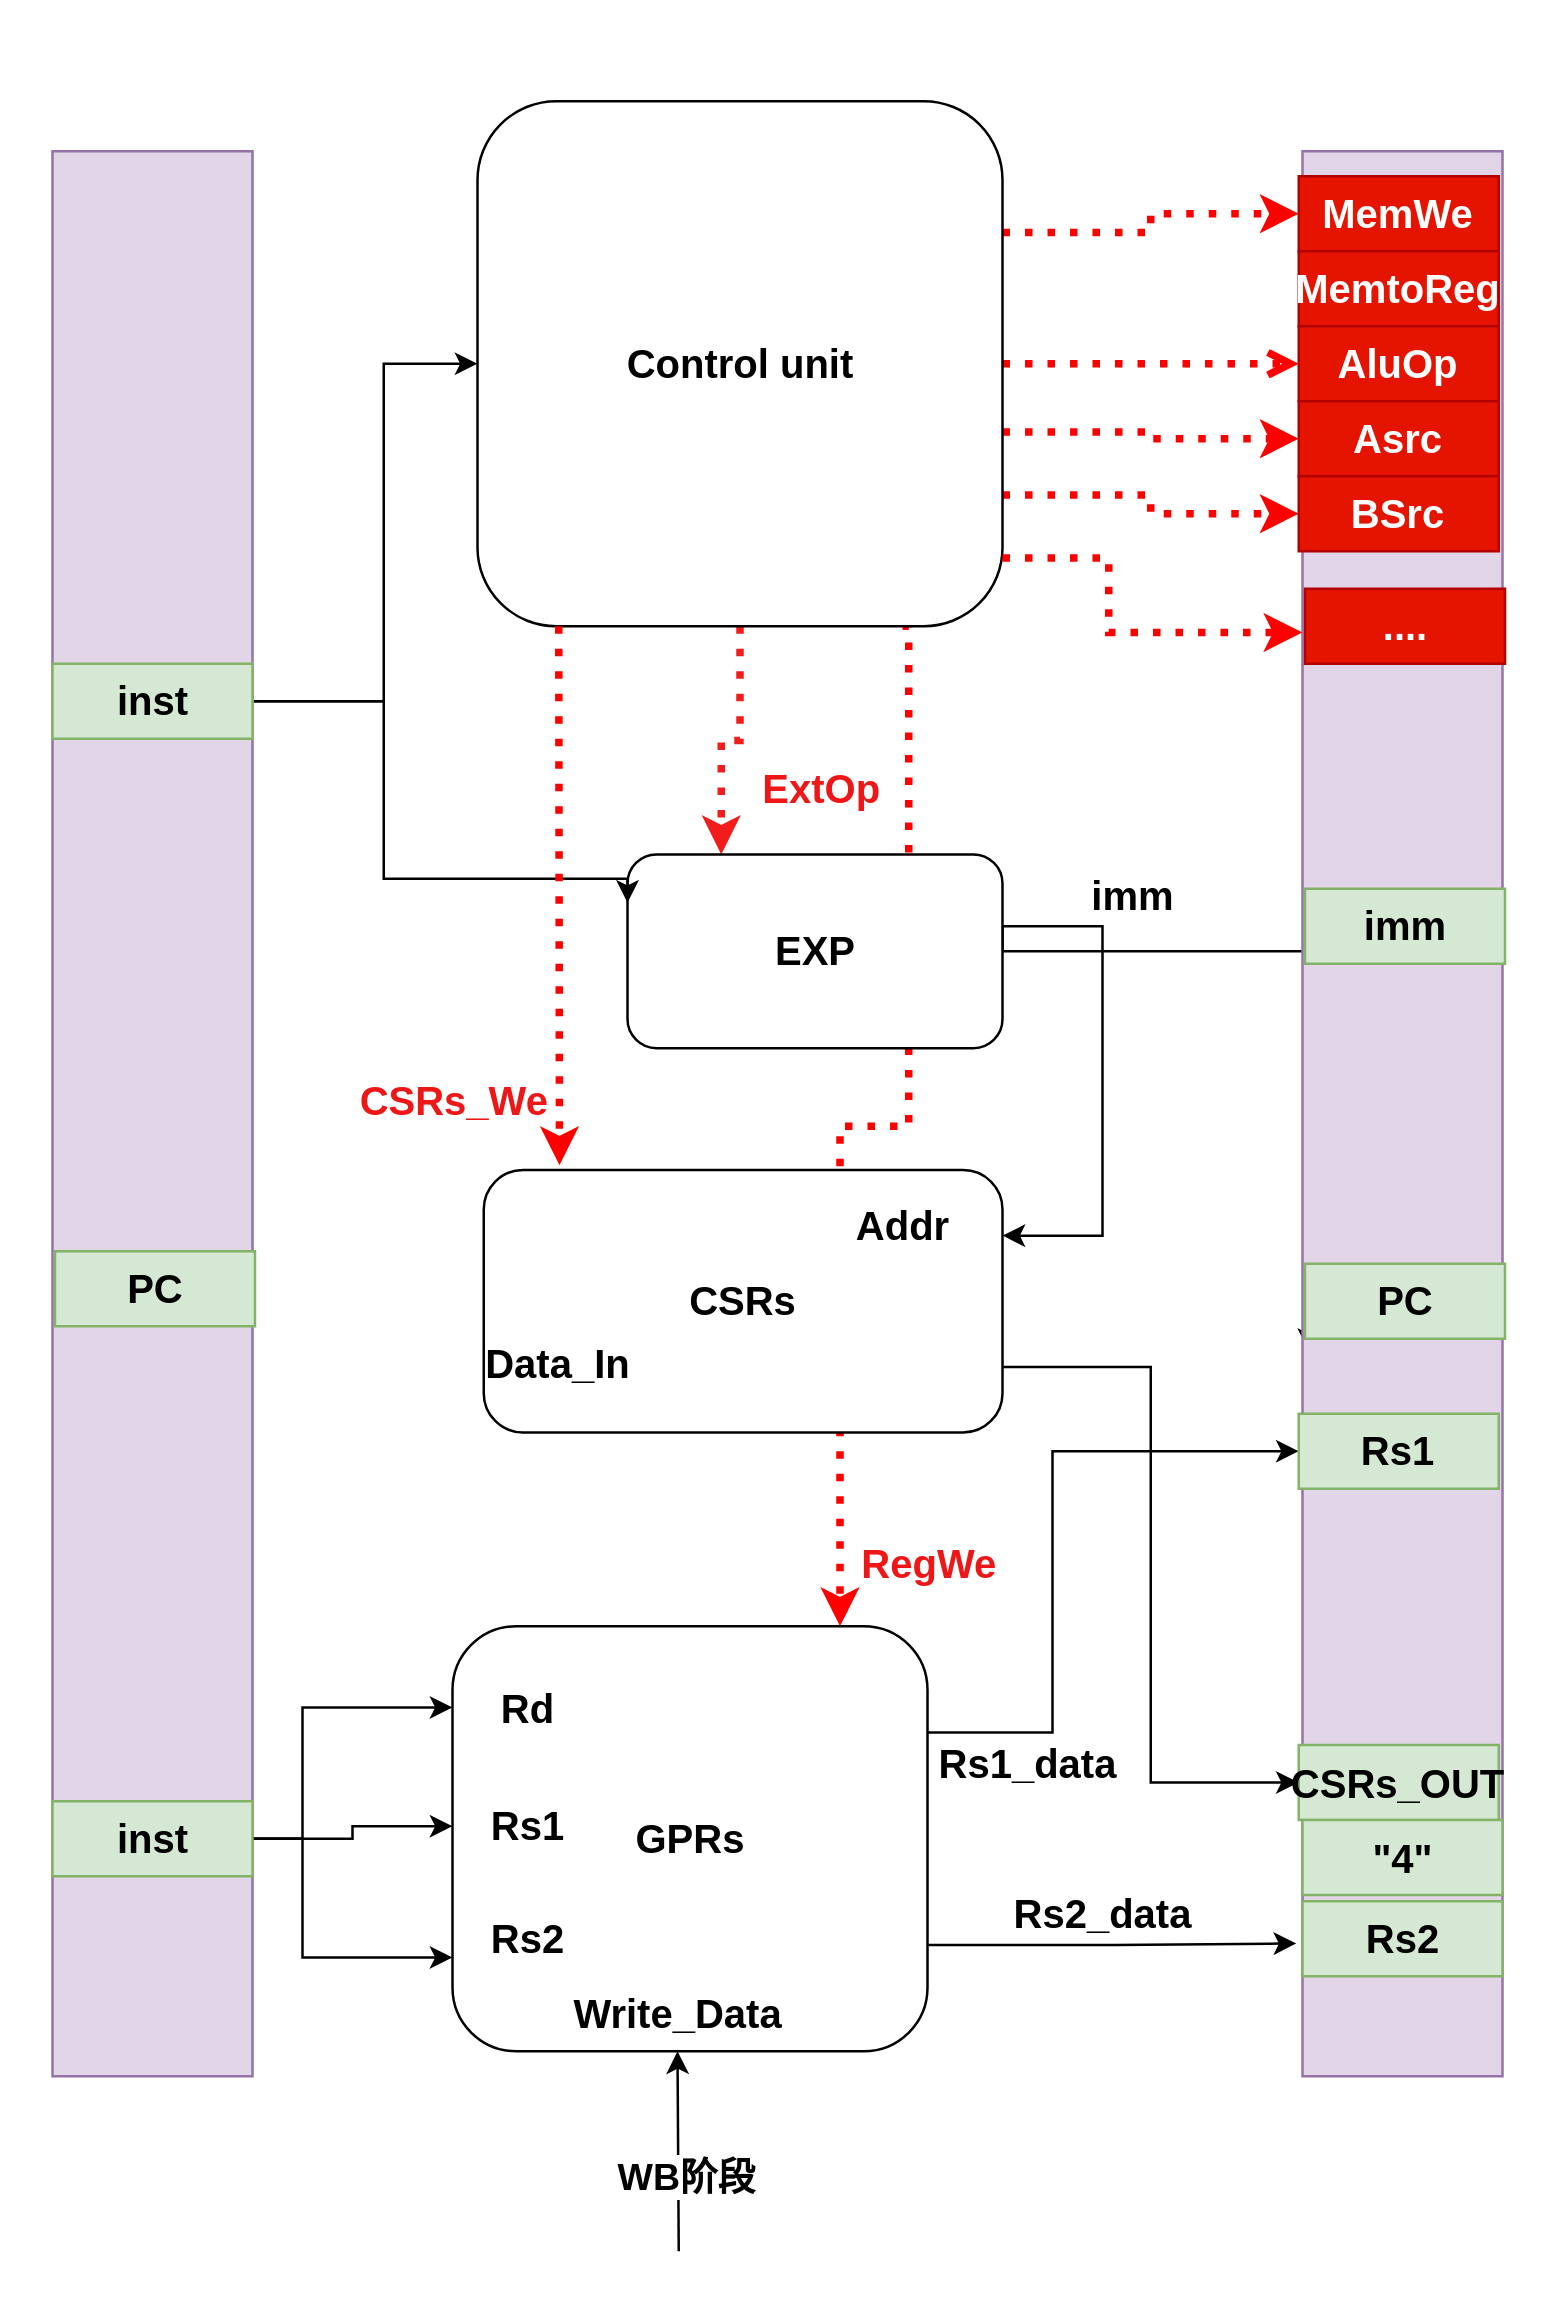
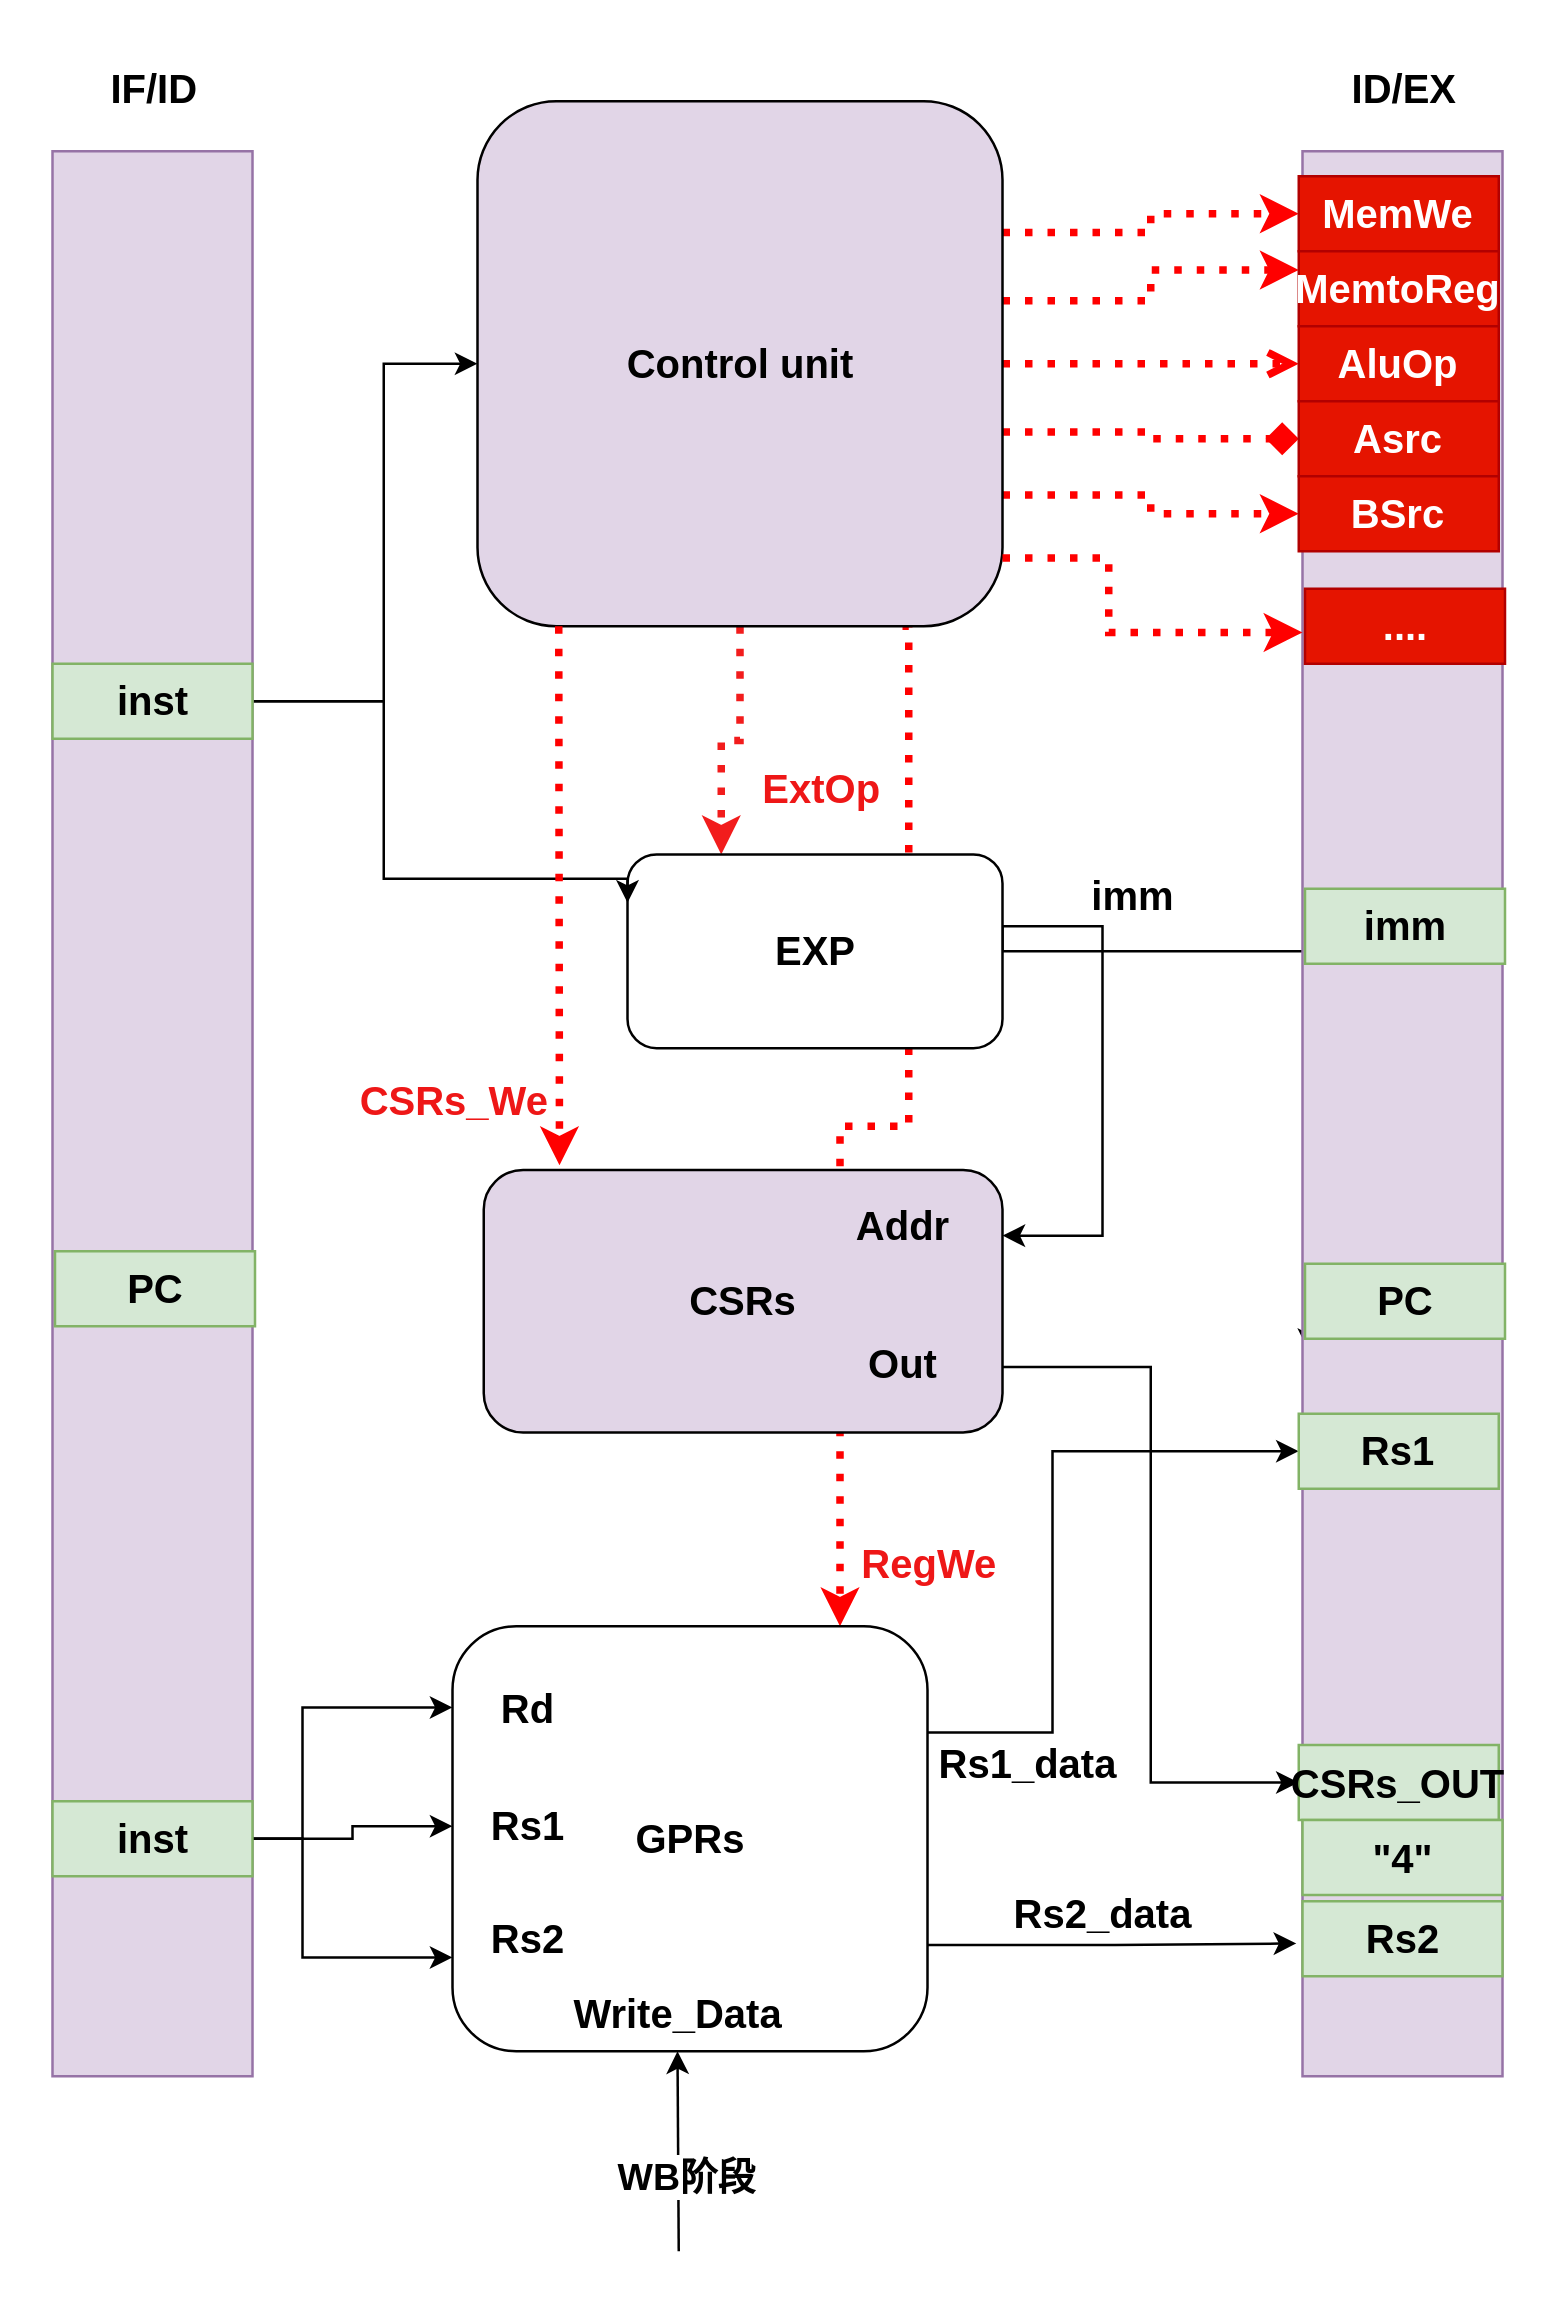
node "IF/ID": added
node "ID/EX": added
edge "Control unit" -> "MemtoReg": added
node "Control unit": fillcolor #ffffff -> #e1d5e7
edge "Control unit" -> "Asrc": arrowhead classic -> diamond
node "CSRs": fillcolor #ffffff -> #e1d5e7
node "Data_In": removed
node "Out": added
